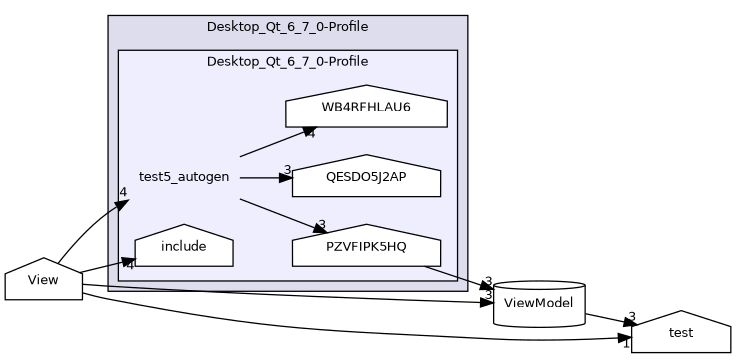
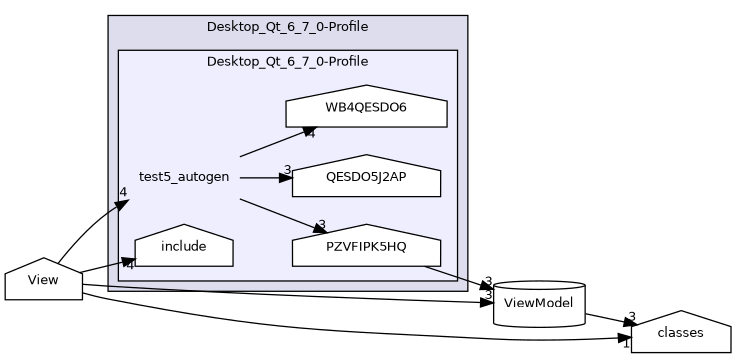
node "WB4RFHLAU6": label "WB4RFHLAU6" -> "WB4QESDO6"
node "test": label "test" -> "classes"
